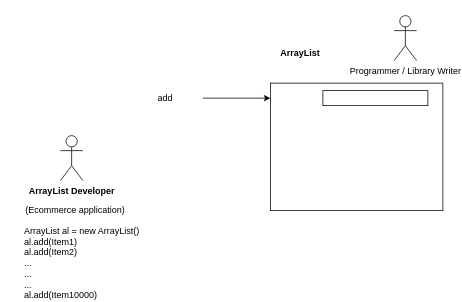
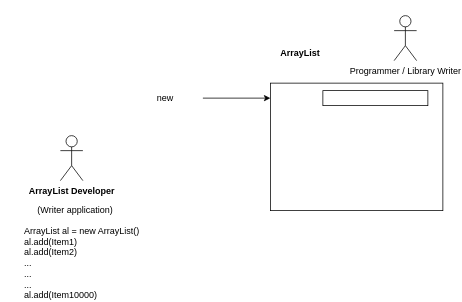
node "add": label "add" -> "new"
node "(Ecommerce application)": label "(Ecommerce application)" -> "(Writer application)"
